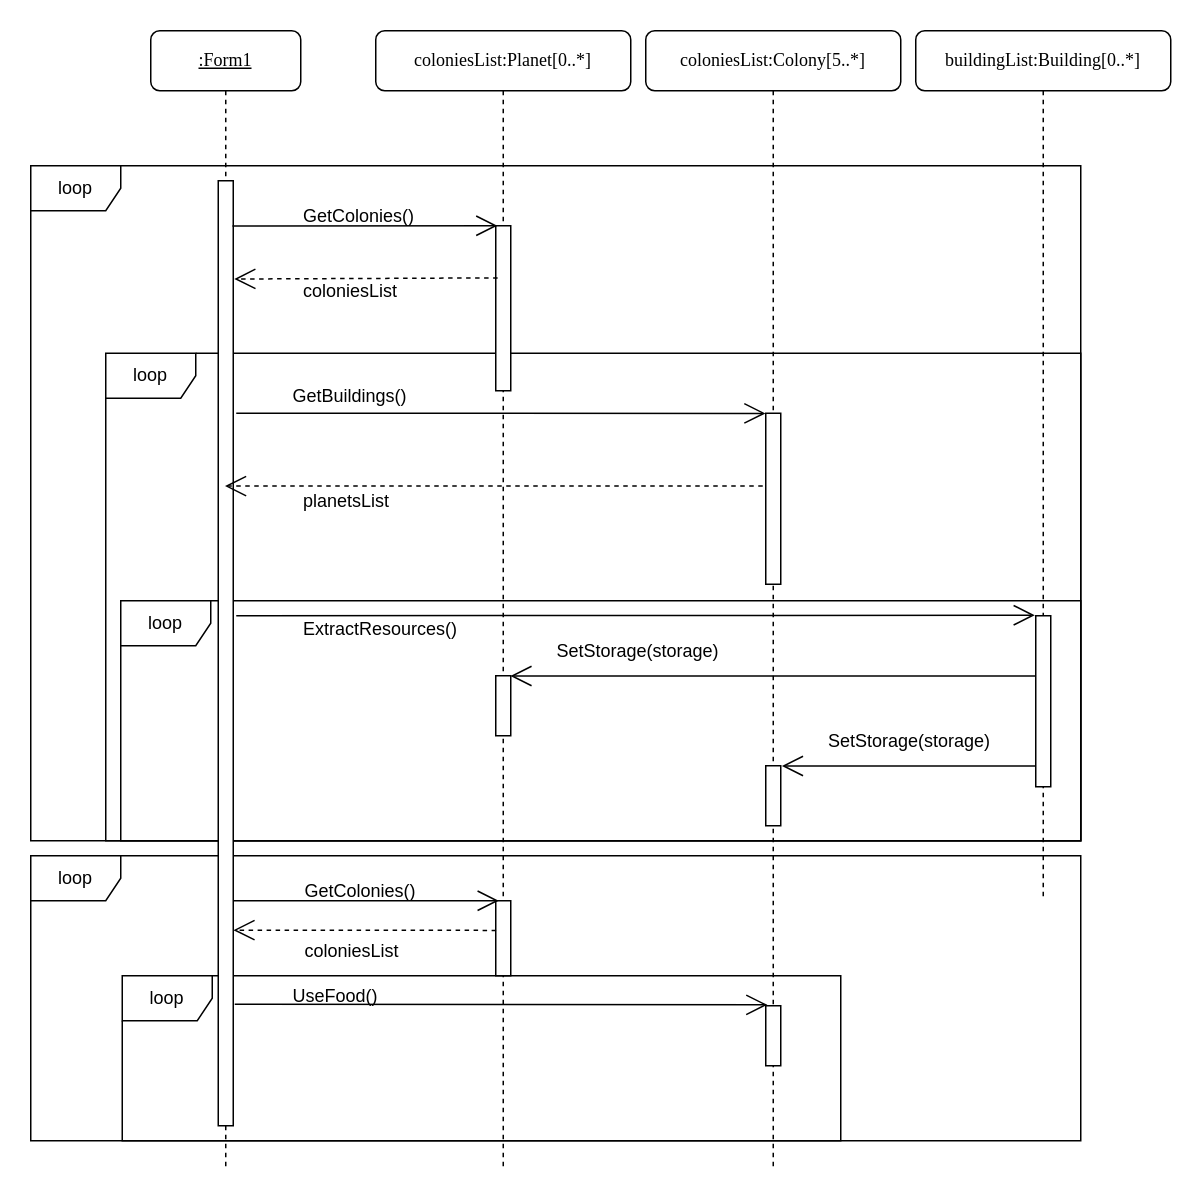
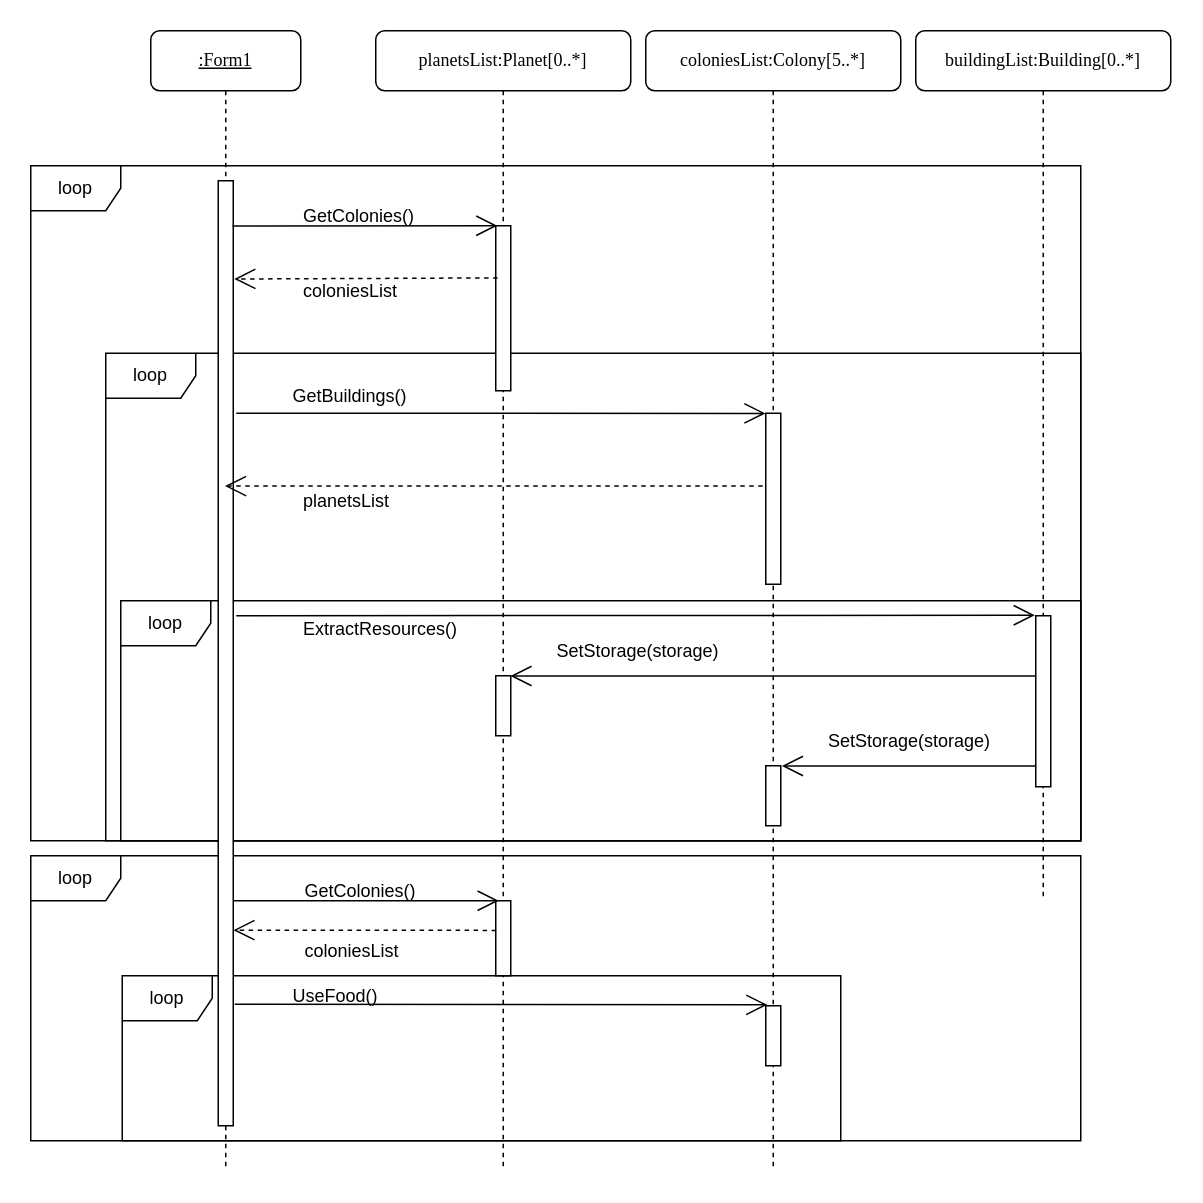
node "coloniesList:Planet[0..*]": label "coloniesList:Planet[0..*]" -> "planetsList:Planet[0..*]"
